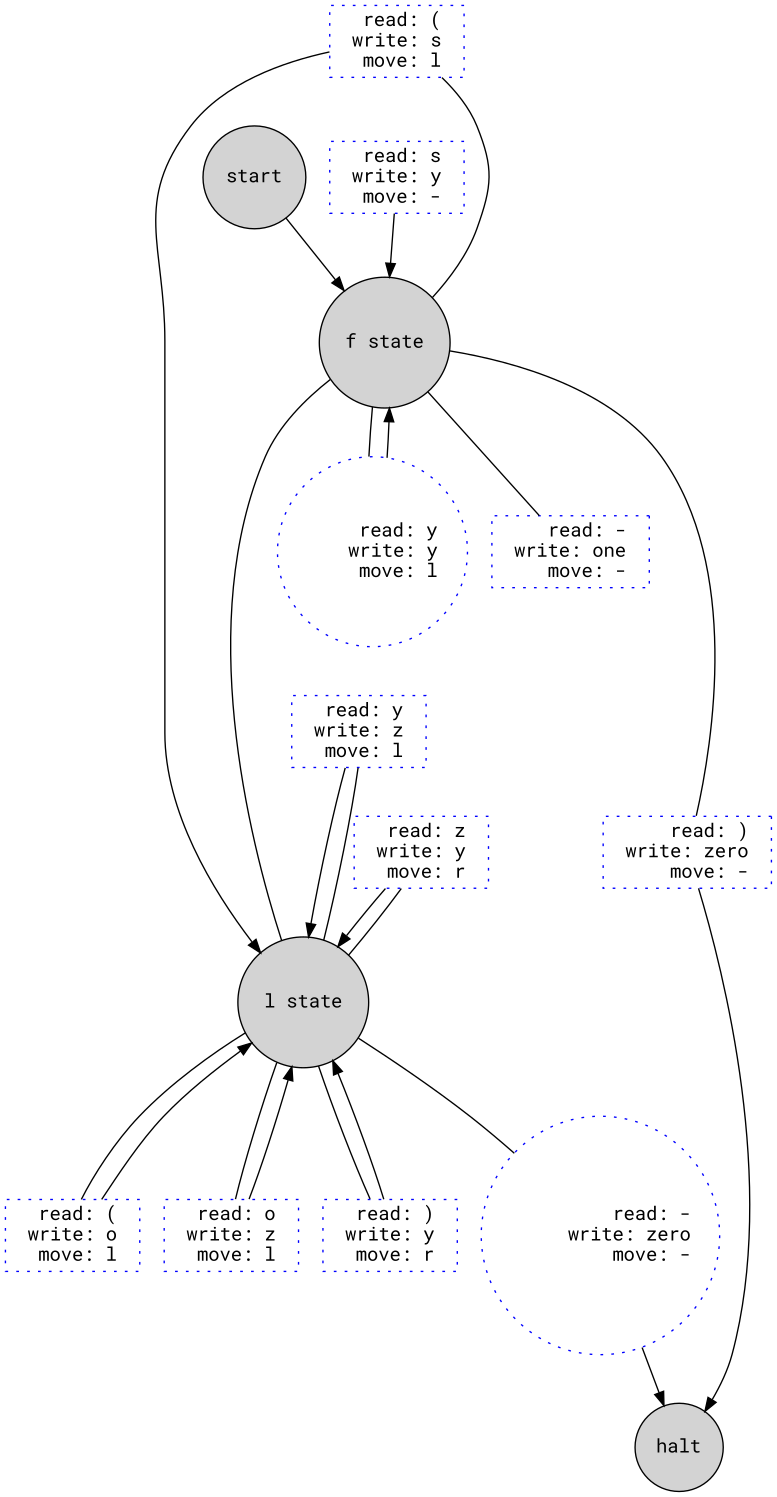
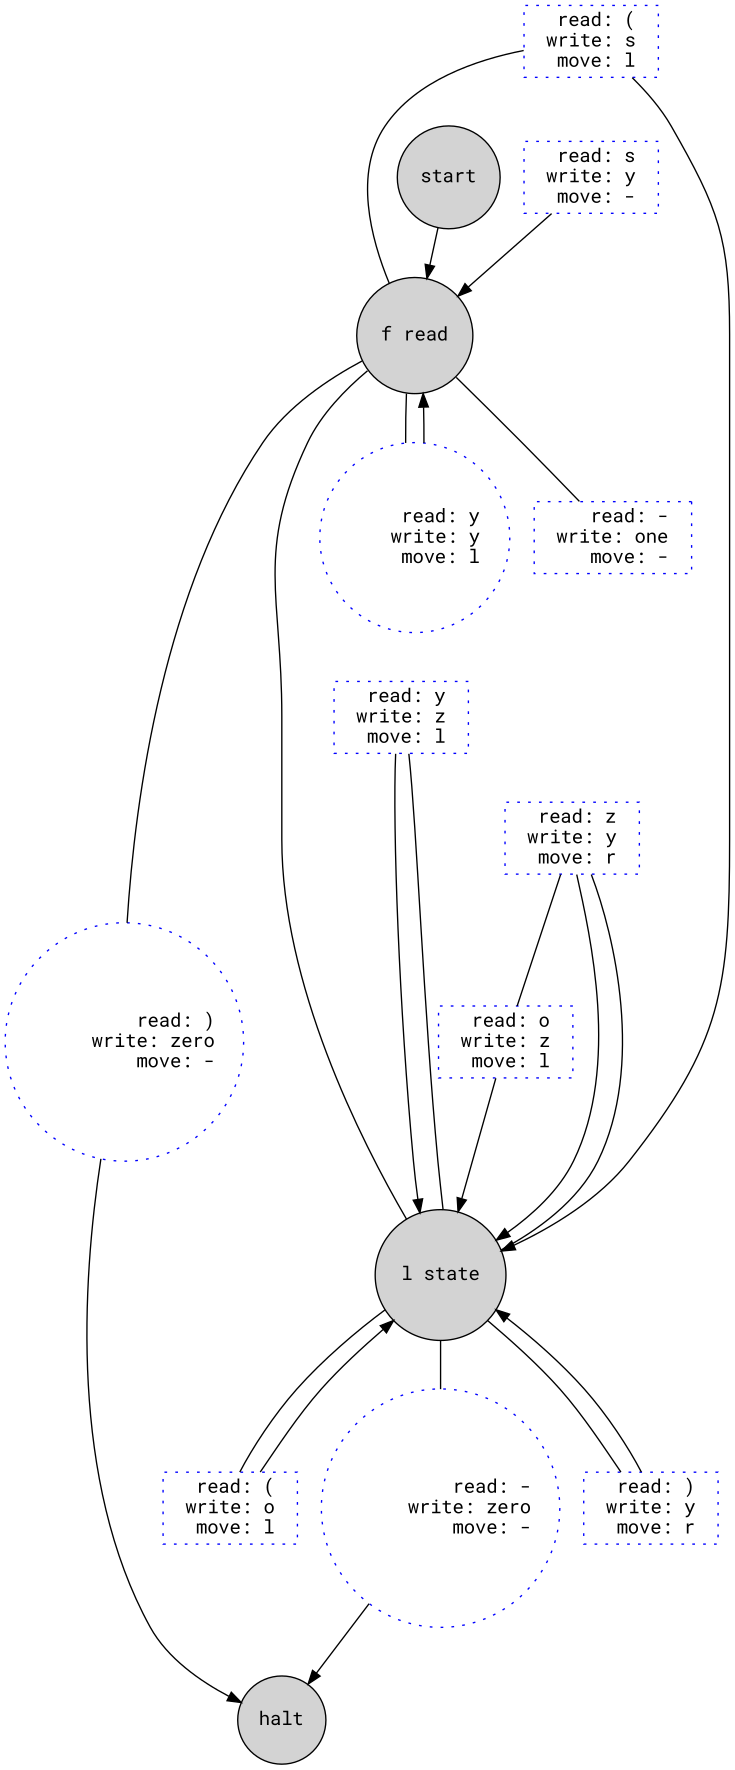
node "f state": label "f state" -> "f read"
node "read: ) write: zero move: -": shape box -> circle
edge "l state" -- "read: o write: z move: l": now "read: z write: y move: r" -- "read: o write: z move: l"
